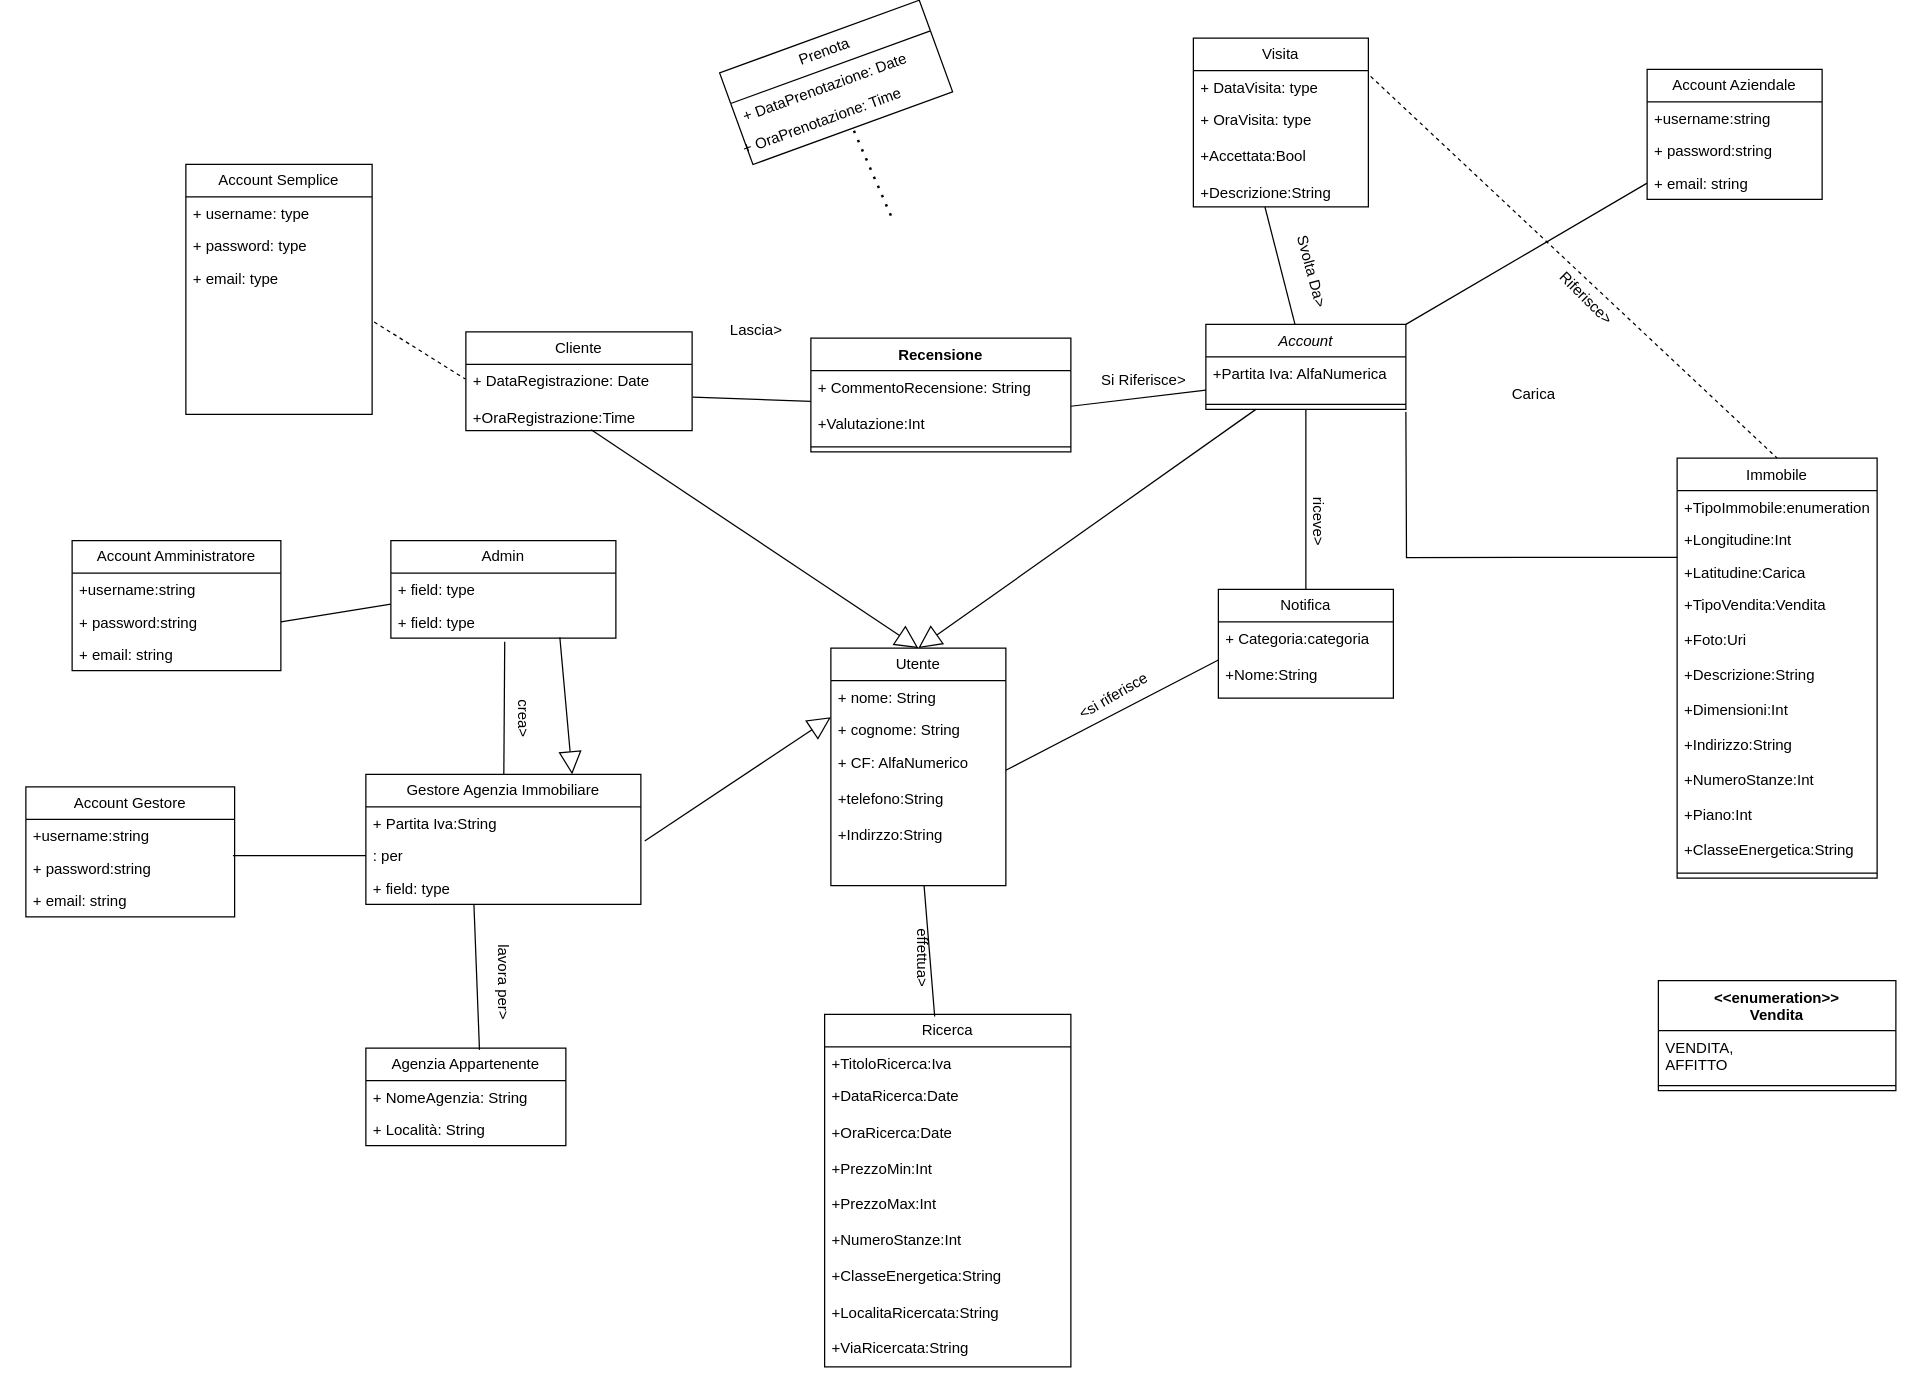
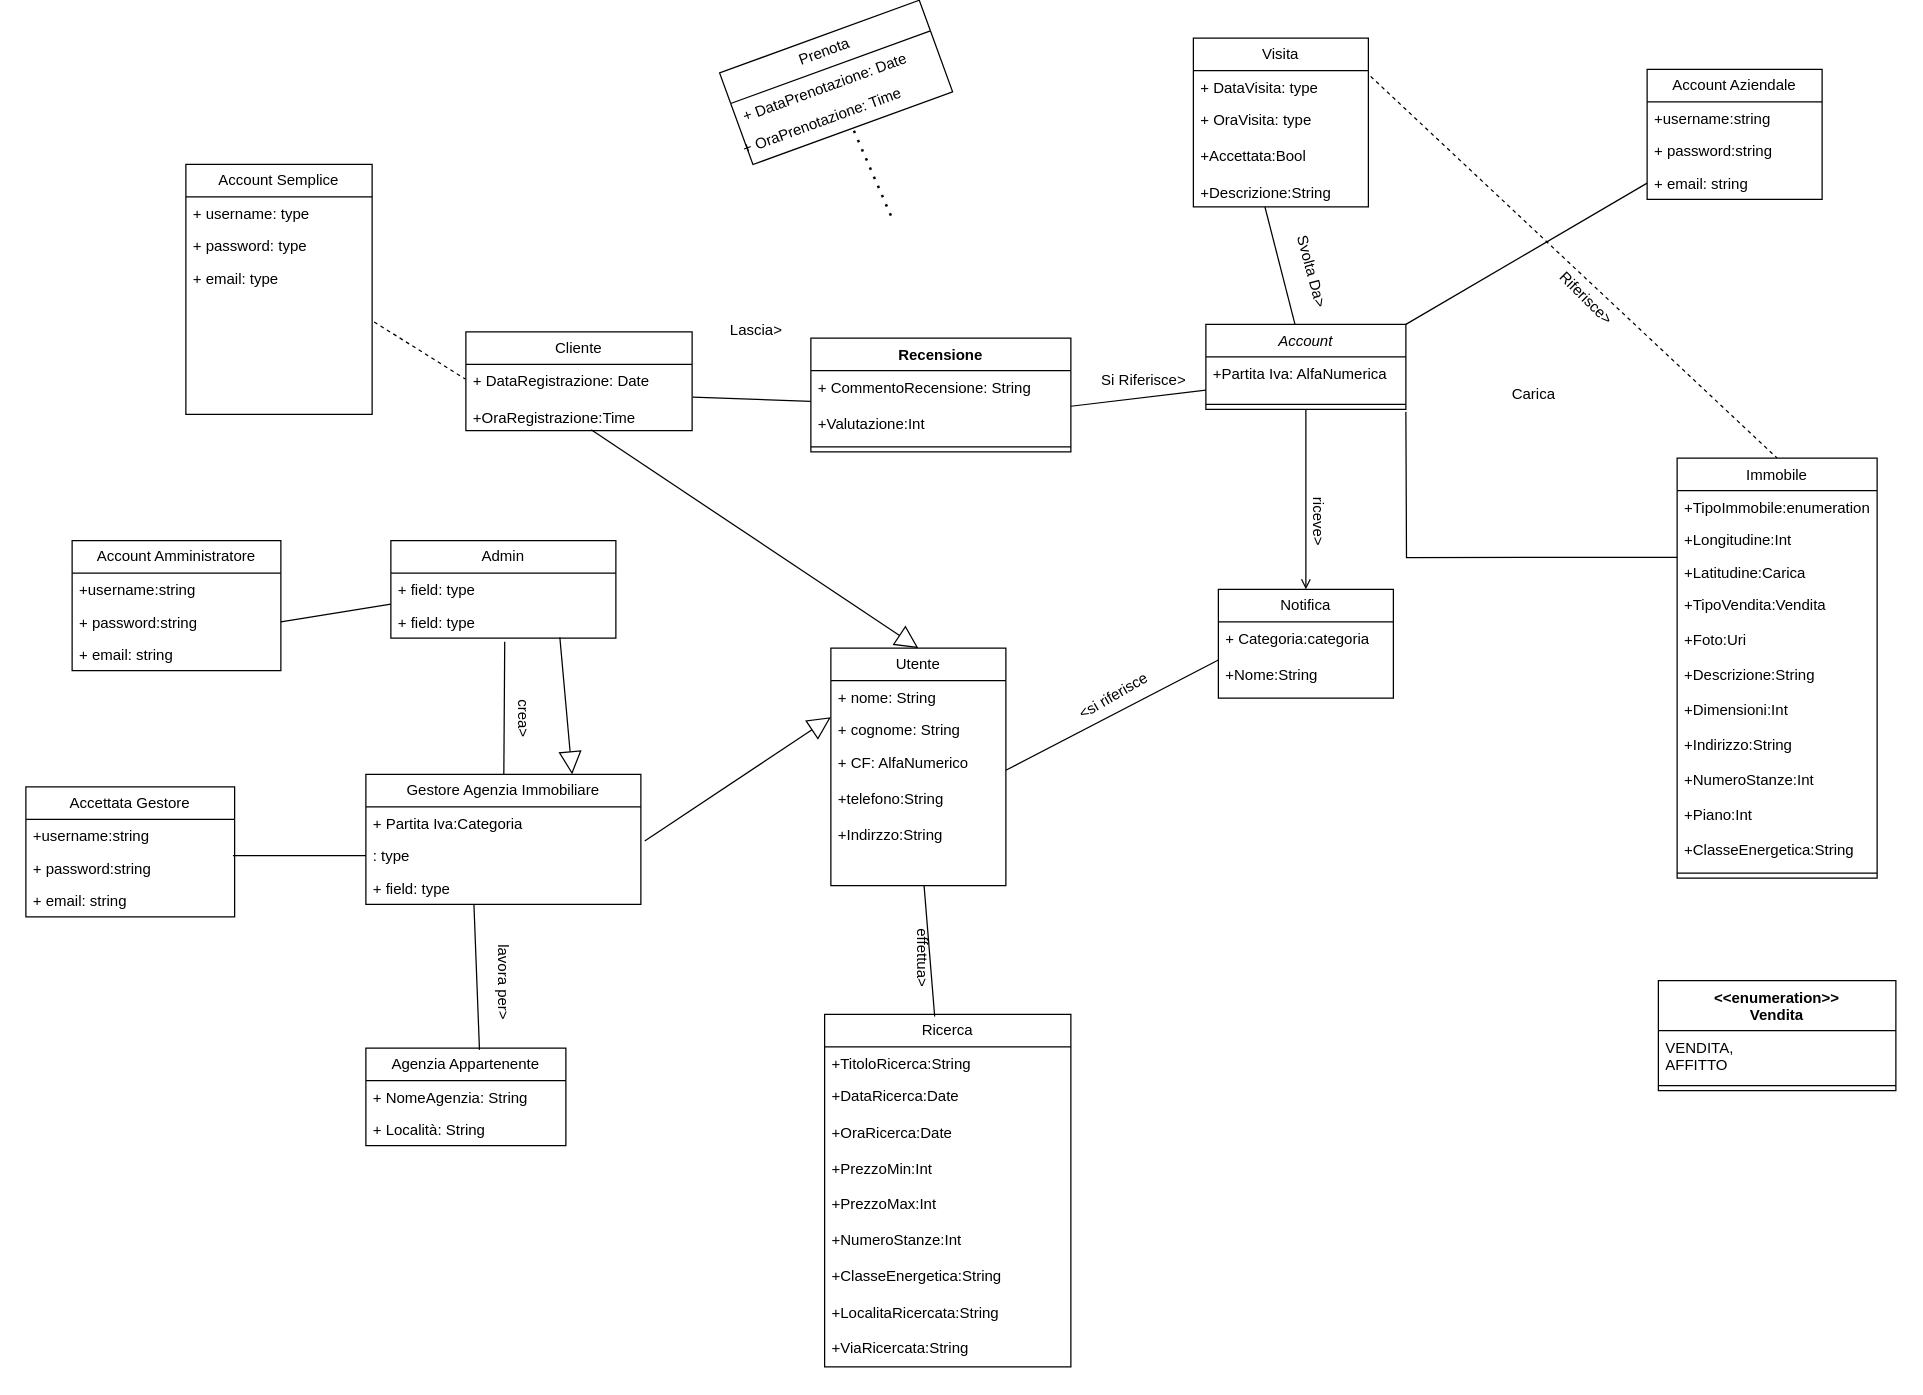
edge "Account" -> "Utente": removed
edge "Account" -- "Notifica": arrowhead none -> open
node "Account Gestore": label "Account Gestore" -> "Accettata Gestore"
node "+ Partita Iva:String": label "+ Partita Iva:String" -> "+ Partita Iva:Categoria"
node ": per": label ": per" -> ": type"
node "+TitoloRicerca:Iva": label "+TitoloRicerca:Iva" -> "+TitoloRicerca:String"
